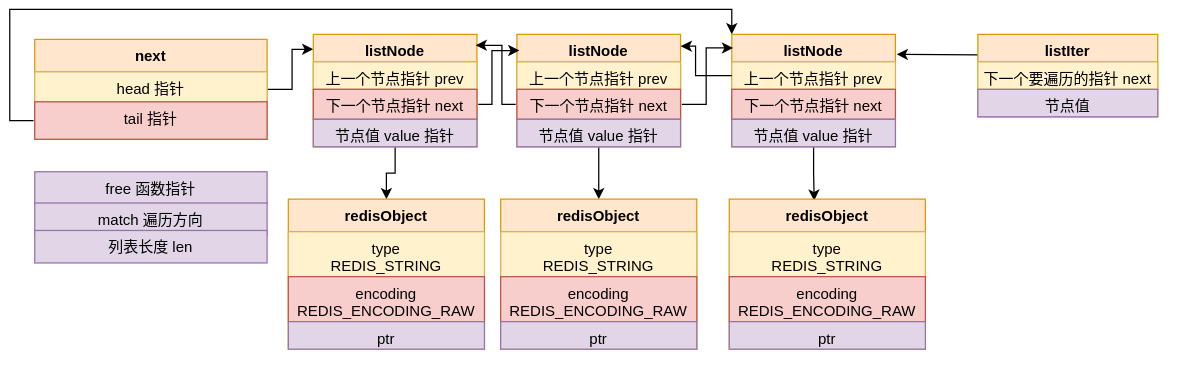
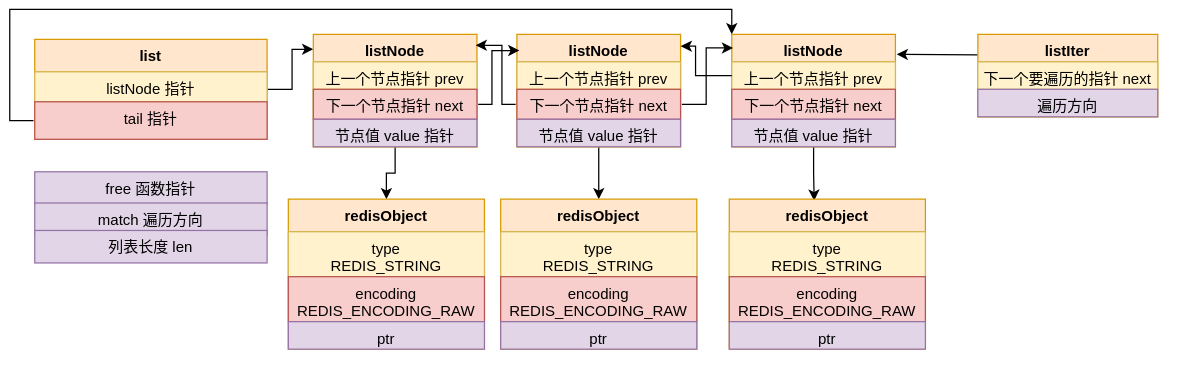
node "next": label "next" -> "list"
node "head 指针": label "head 指针" -> "listNode 指针"
node "节点值": label "节点值" -> "遍历方向"
